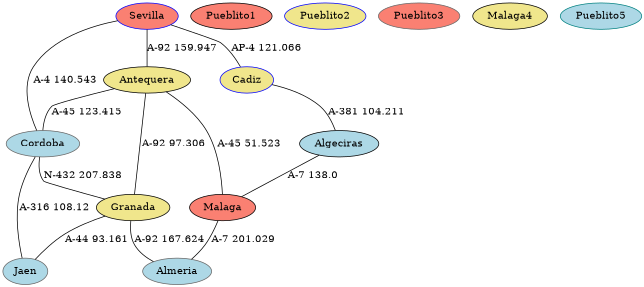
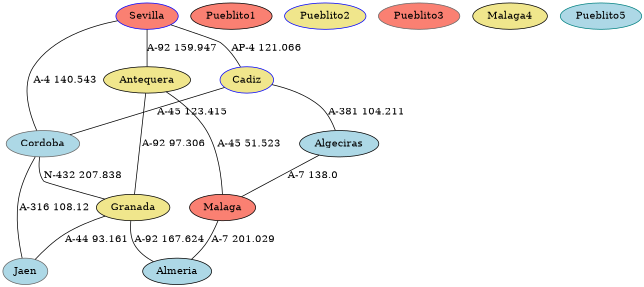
edge "Antequera" -- "Cordoba": now "Cadiz" -- "Cordoba"
node "Almeria": color gray40 -> black
